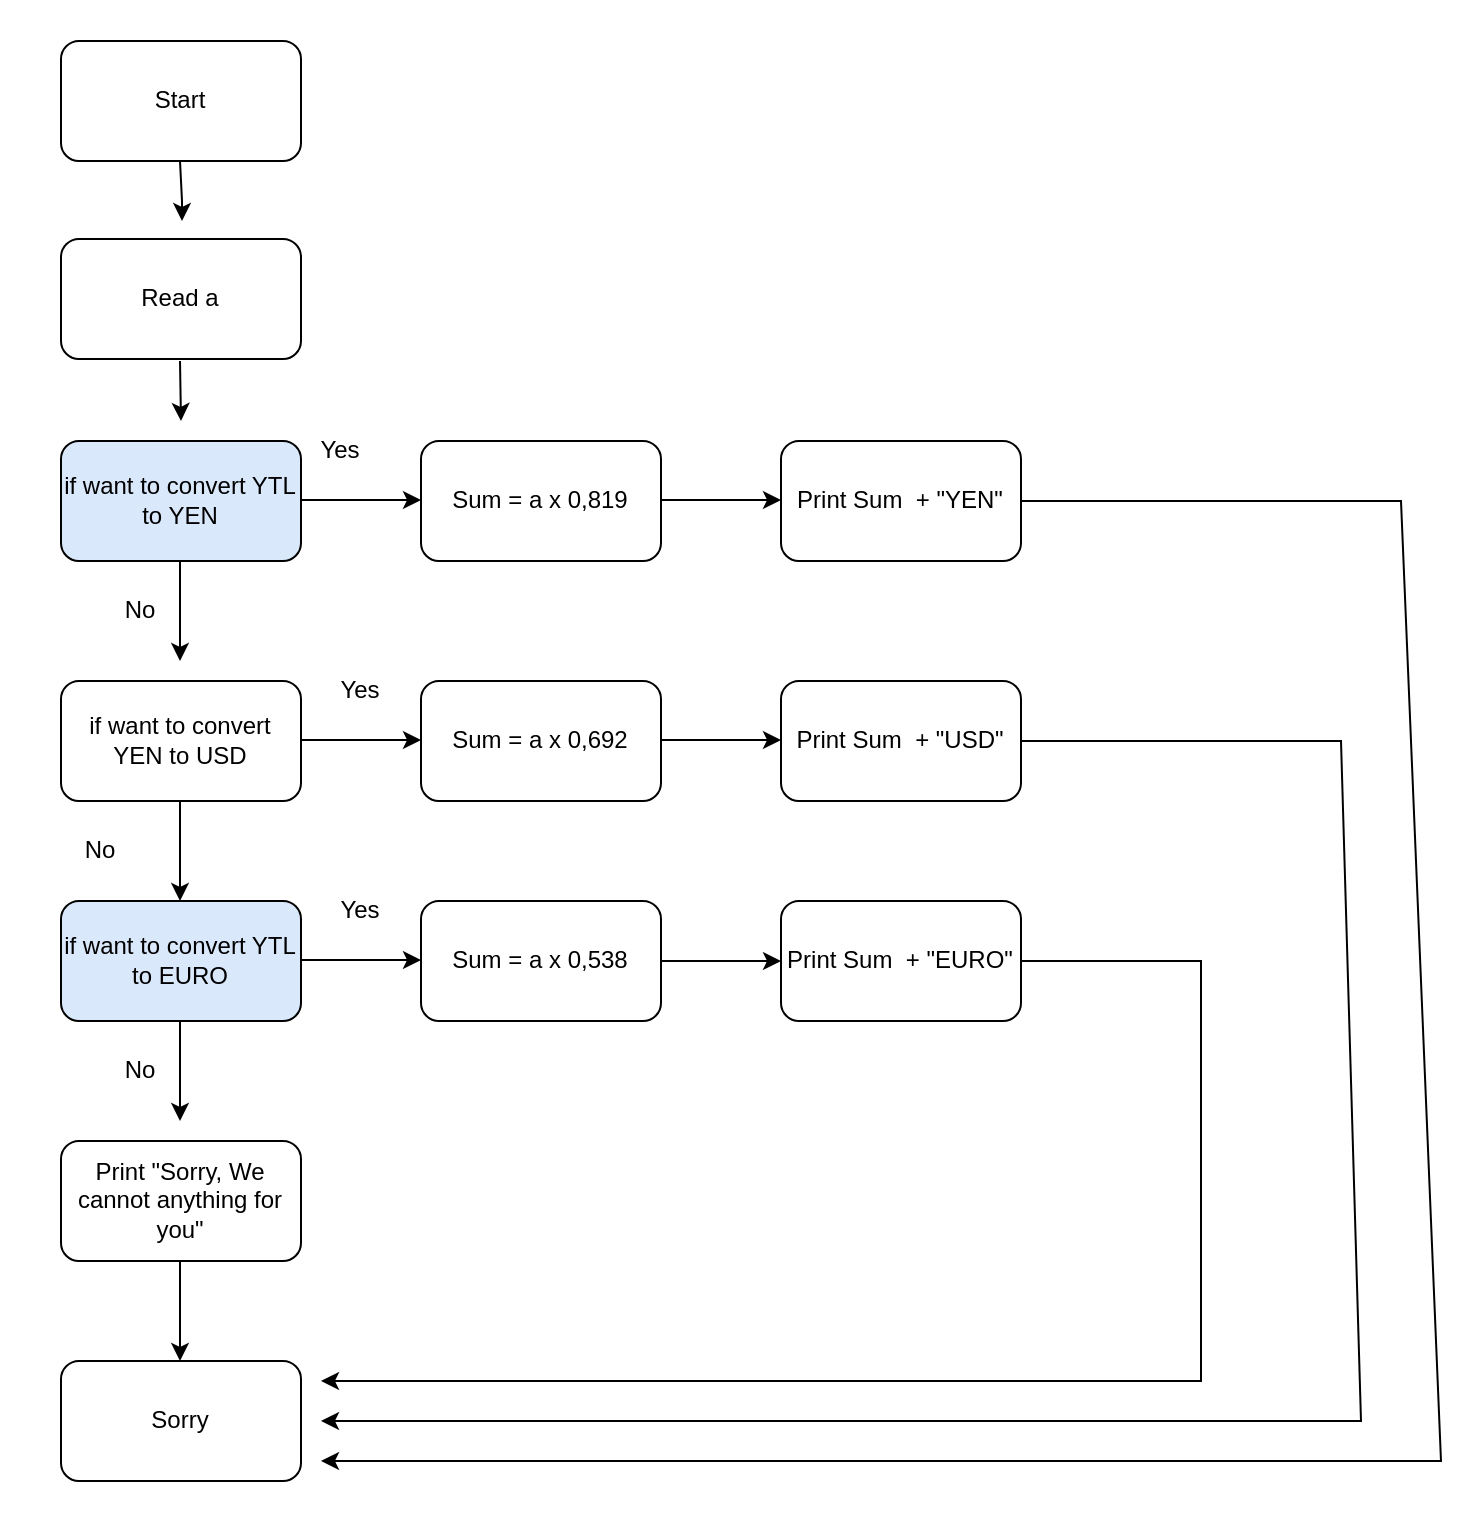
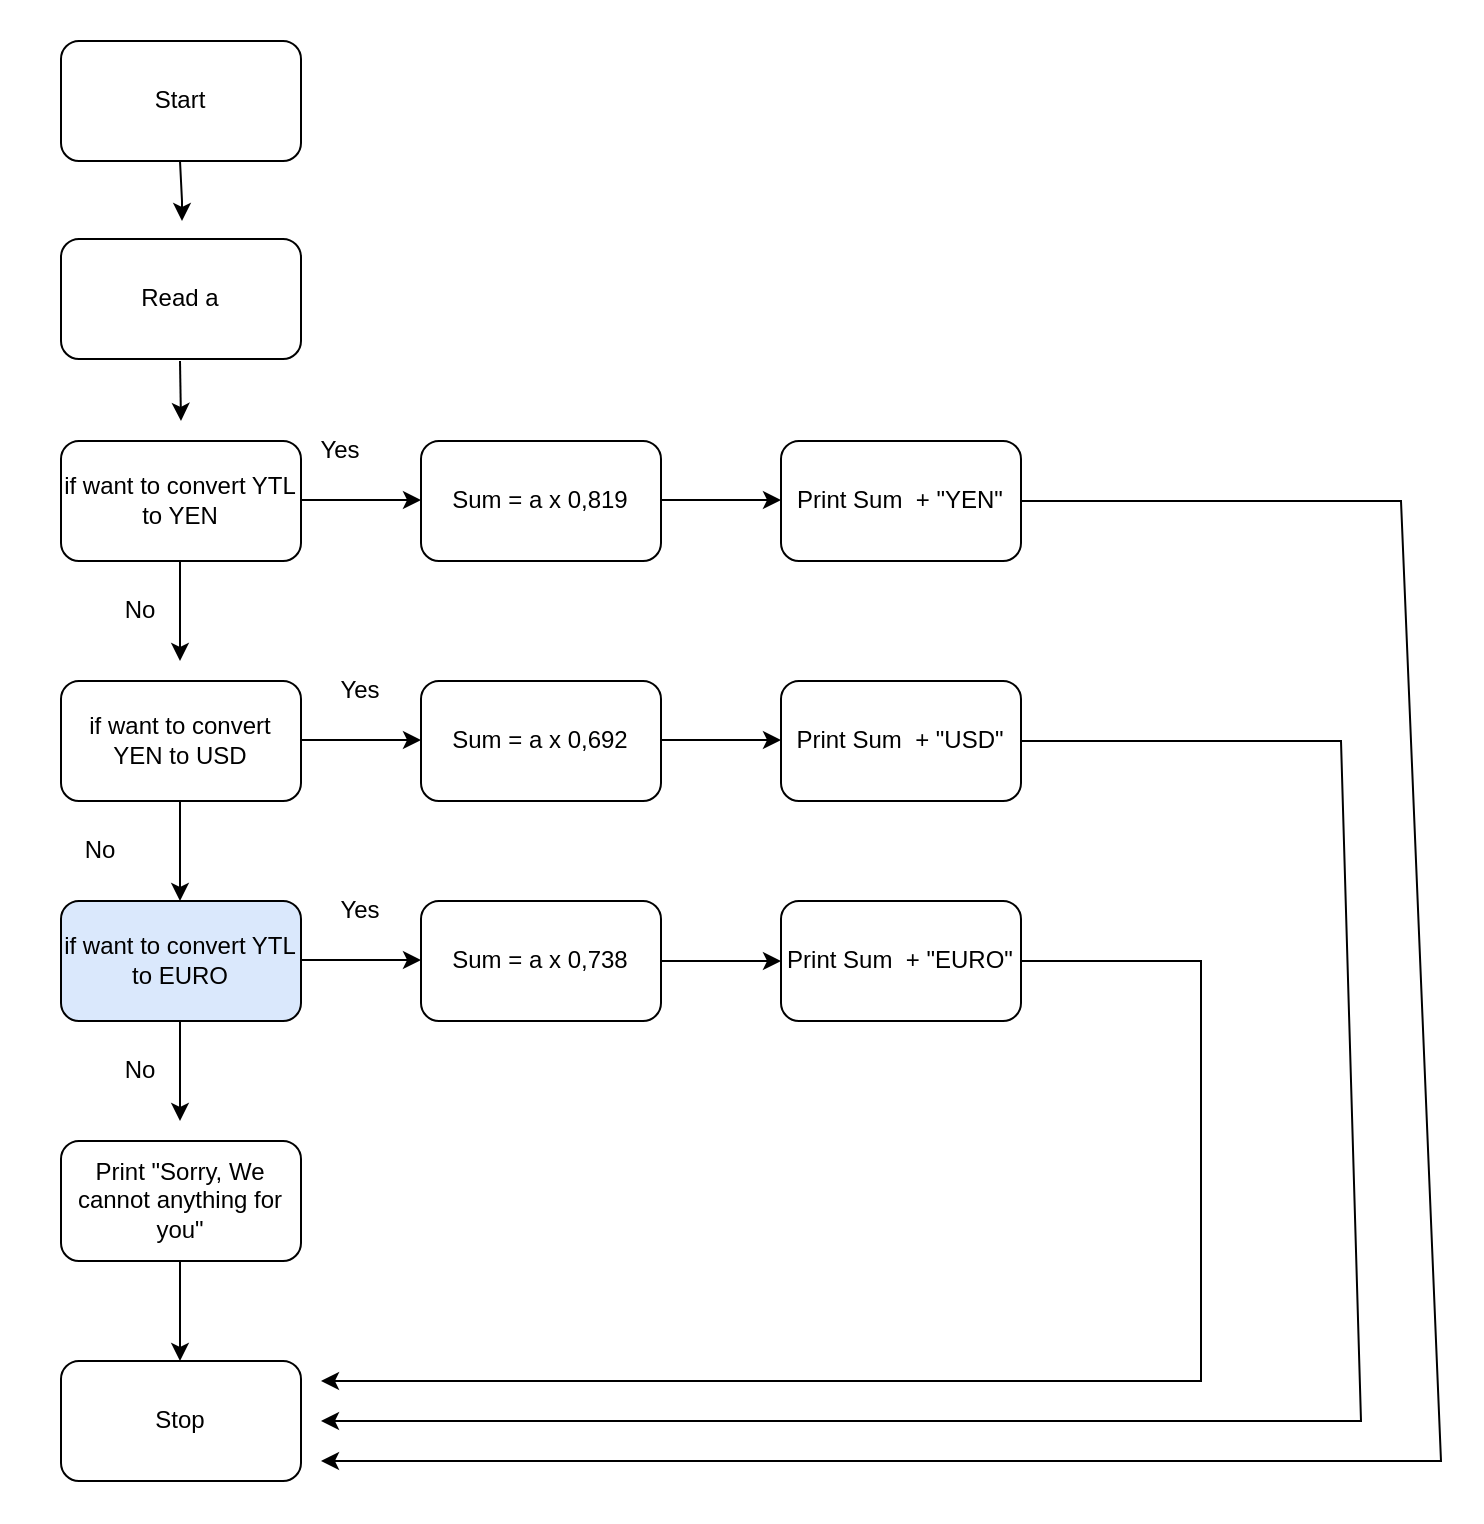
node "if want to convert YTL to YEN": fillcolor #dae8fc -> #ffffff
node "Sum = a x 0,538": label "Sum = a x 0,538" -> "Sum = a x 0,738"
node "Sorry": label "Sorry" -> "Stop"
